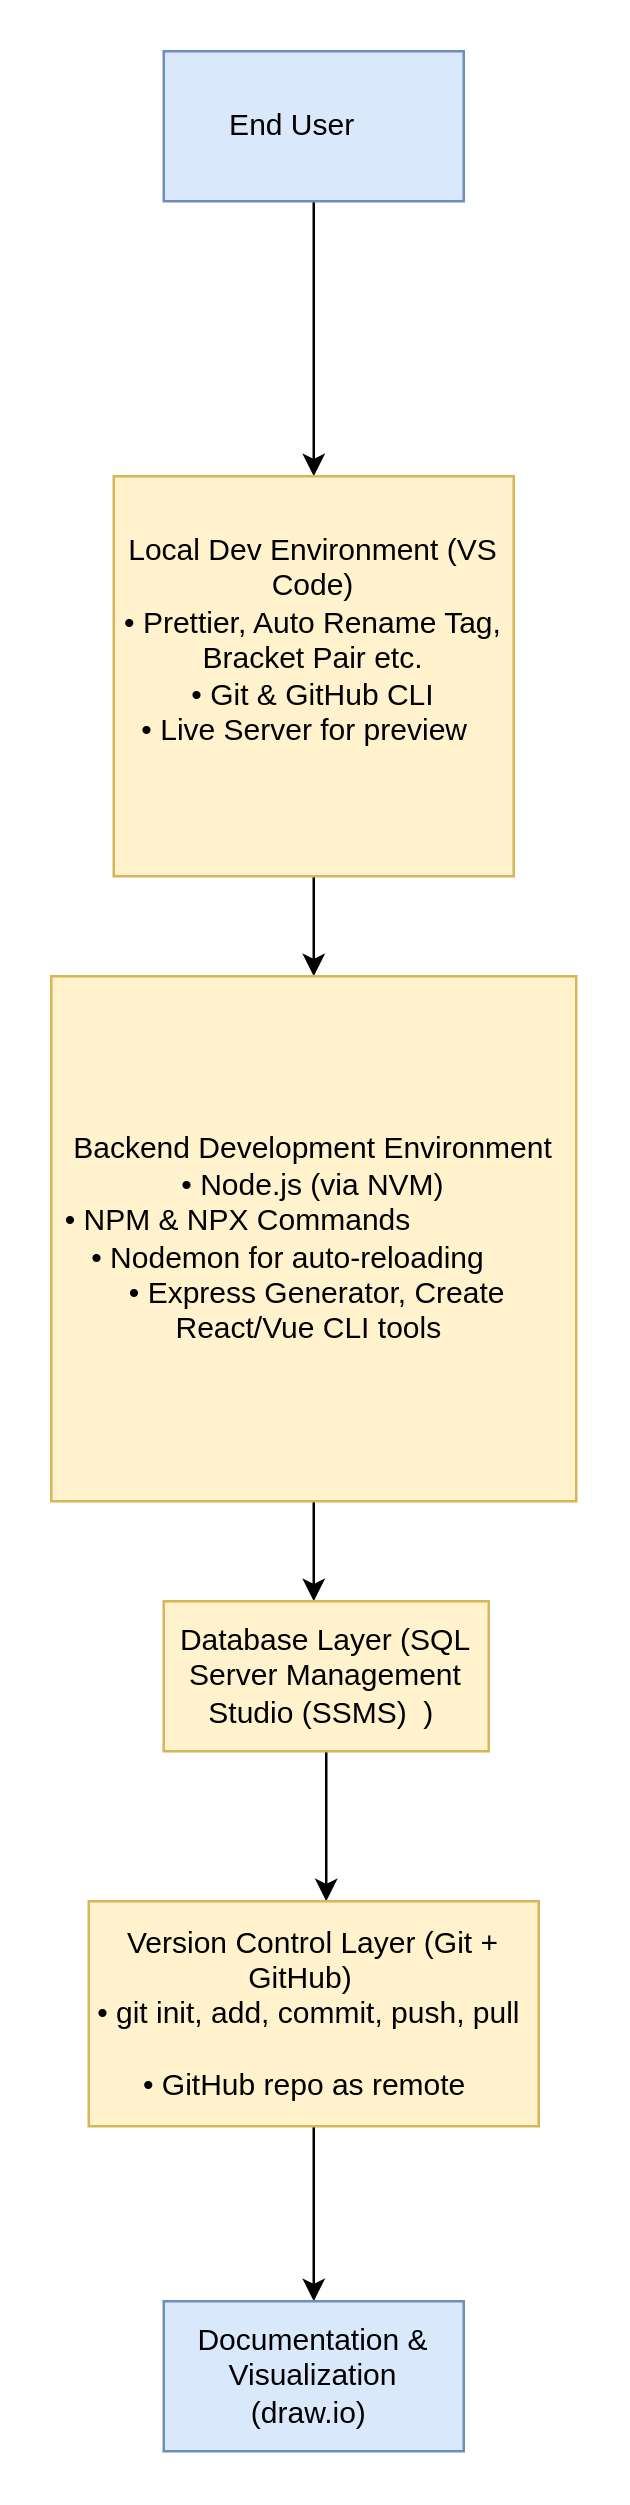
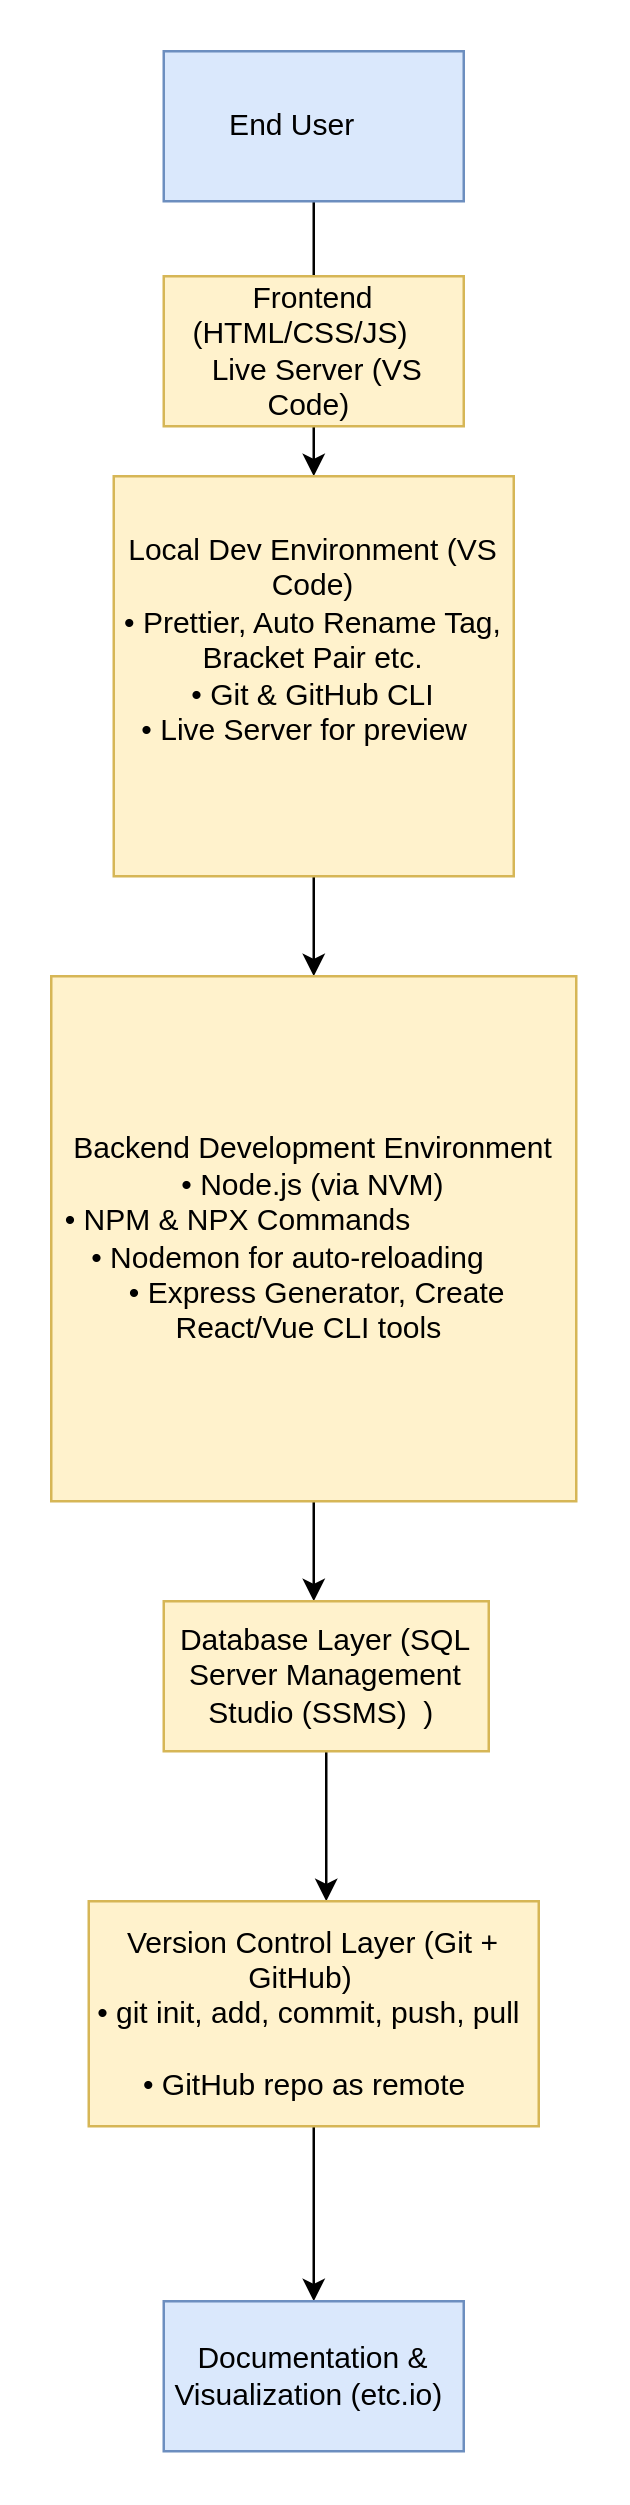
node "Frontend (HTML/CSS/JS) Live Server (VS Code)": added
node "Documentation & Visualization (draw.io)": label "Documentation & Visualization (draw.io)" -> "Documentation & Visualization (etc.io)"
